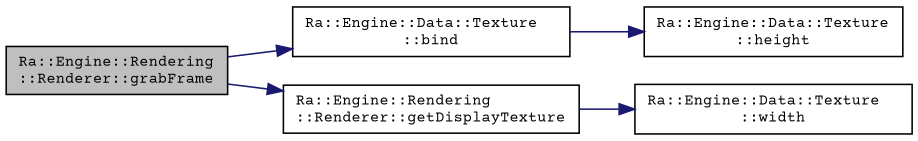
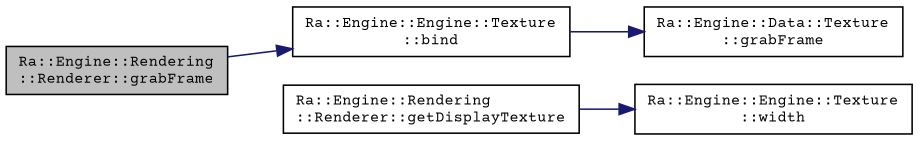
node "Ra::Engine::Data::Texture ::bind": label "Ra::Engine::Data::Texture ::bind" -> "Ra::Engine::Engine::Texture ::bind"
node "Ra::Engine::Data::Texture ::height": label "Ra::Engine::Data::Texture ::height" -> "Ra::Engine::Data::Texture ::grabFrame"
edge "Ra::Engine::Rendering ::Renderer::grabFrame" -> "Ra::Engine::Rendering ::Renderer::getDisplayTexture": removed
node "Ra::Engine::Data::Texture ::width": label "Ra::Engine::Data::Texture ::width" -> "Ra::Engine::Engine::Texture ::width"
